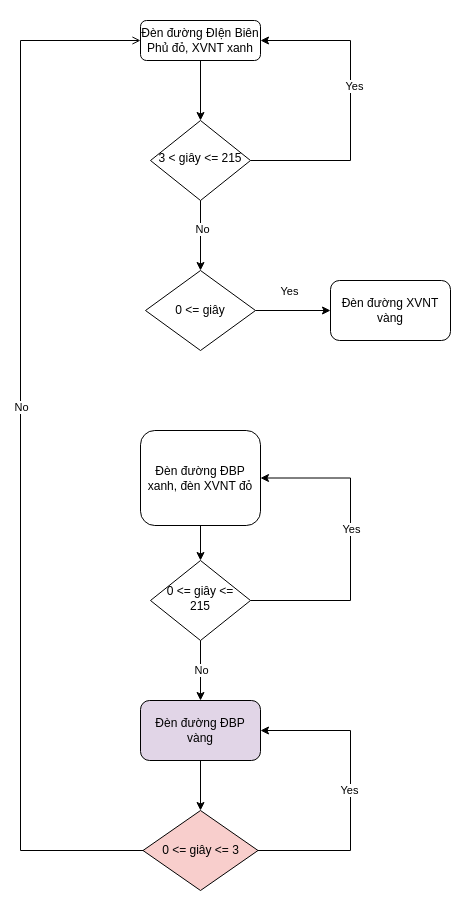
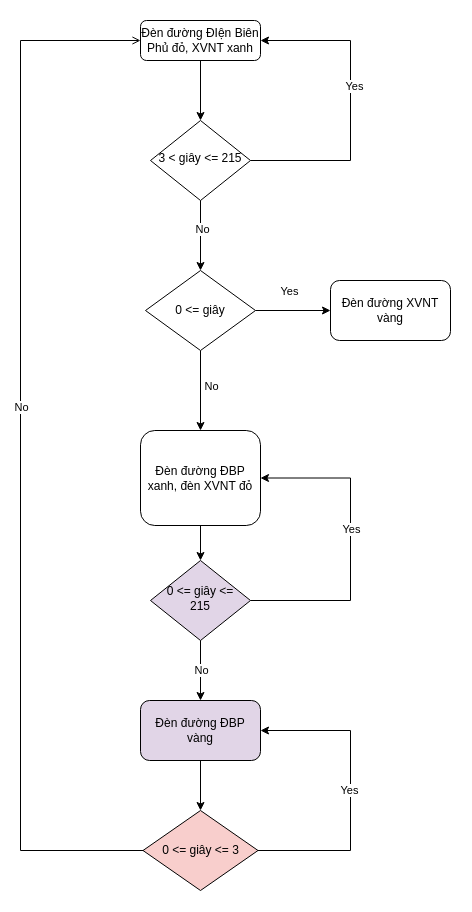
edge "0 <= giây" -> "Đèn đường ĐBP xanh, đèn XVNT đỏ": added, label "No"
node "0 <= giây <= 215": fillcolor #ffffff -> #e1d5e7
